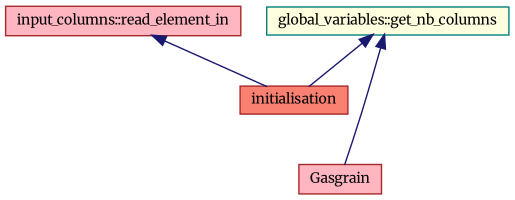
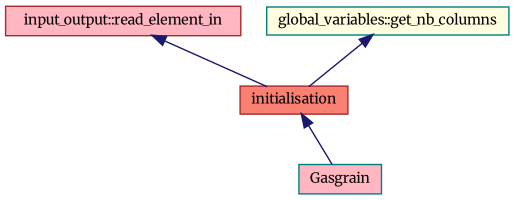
node "input_columns::read_element_in": label "input_columns::read_element_in" -> "input_output::read_element_in"
edge "Gasgrain" -> "global_variables::get_nb_columns": now "Gasgrain" -> "initialisation"
node "Gasgrain": color brown -> teal
